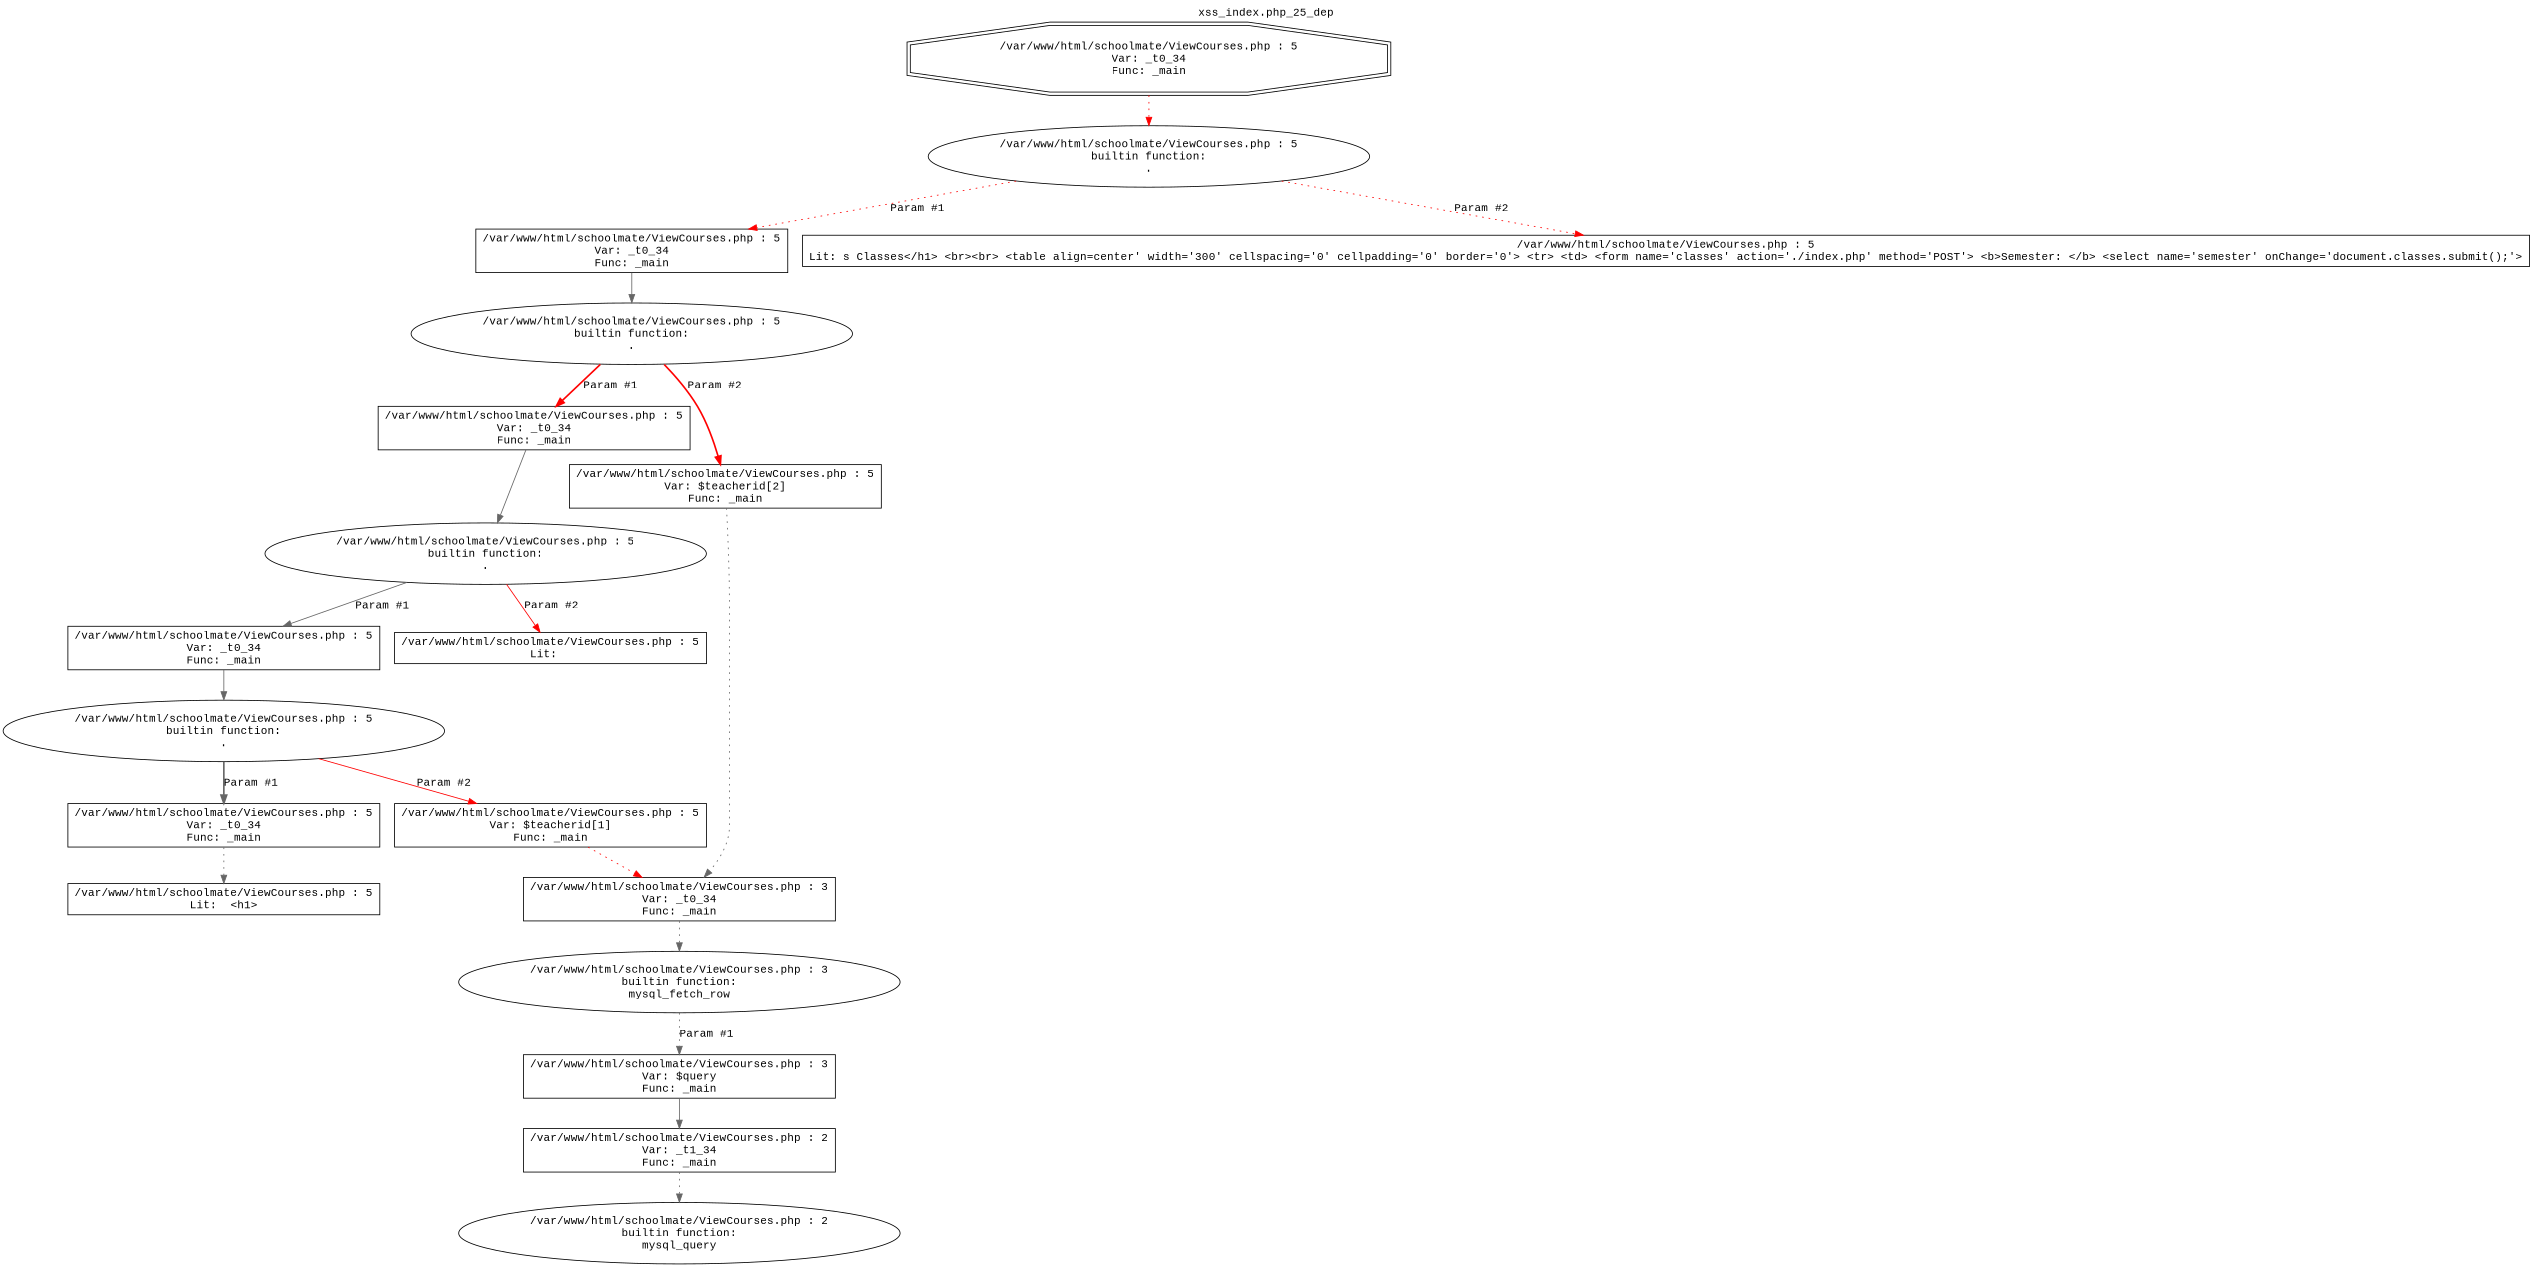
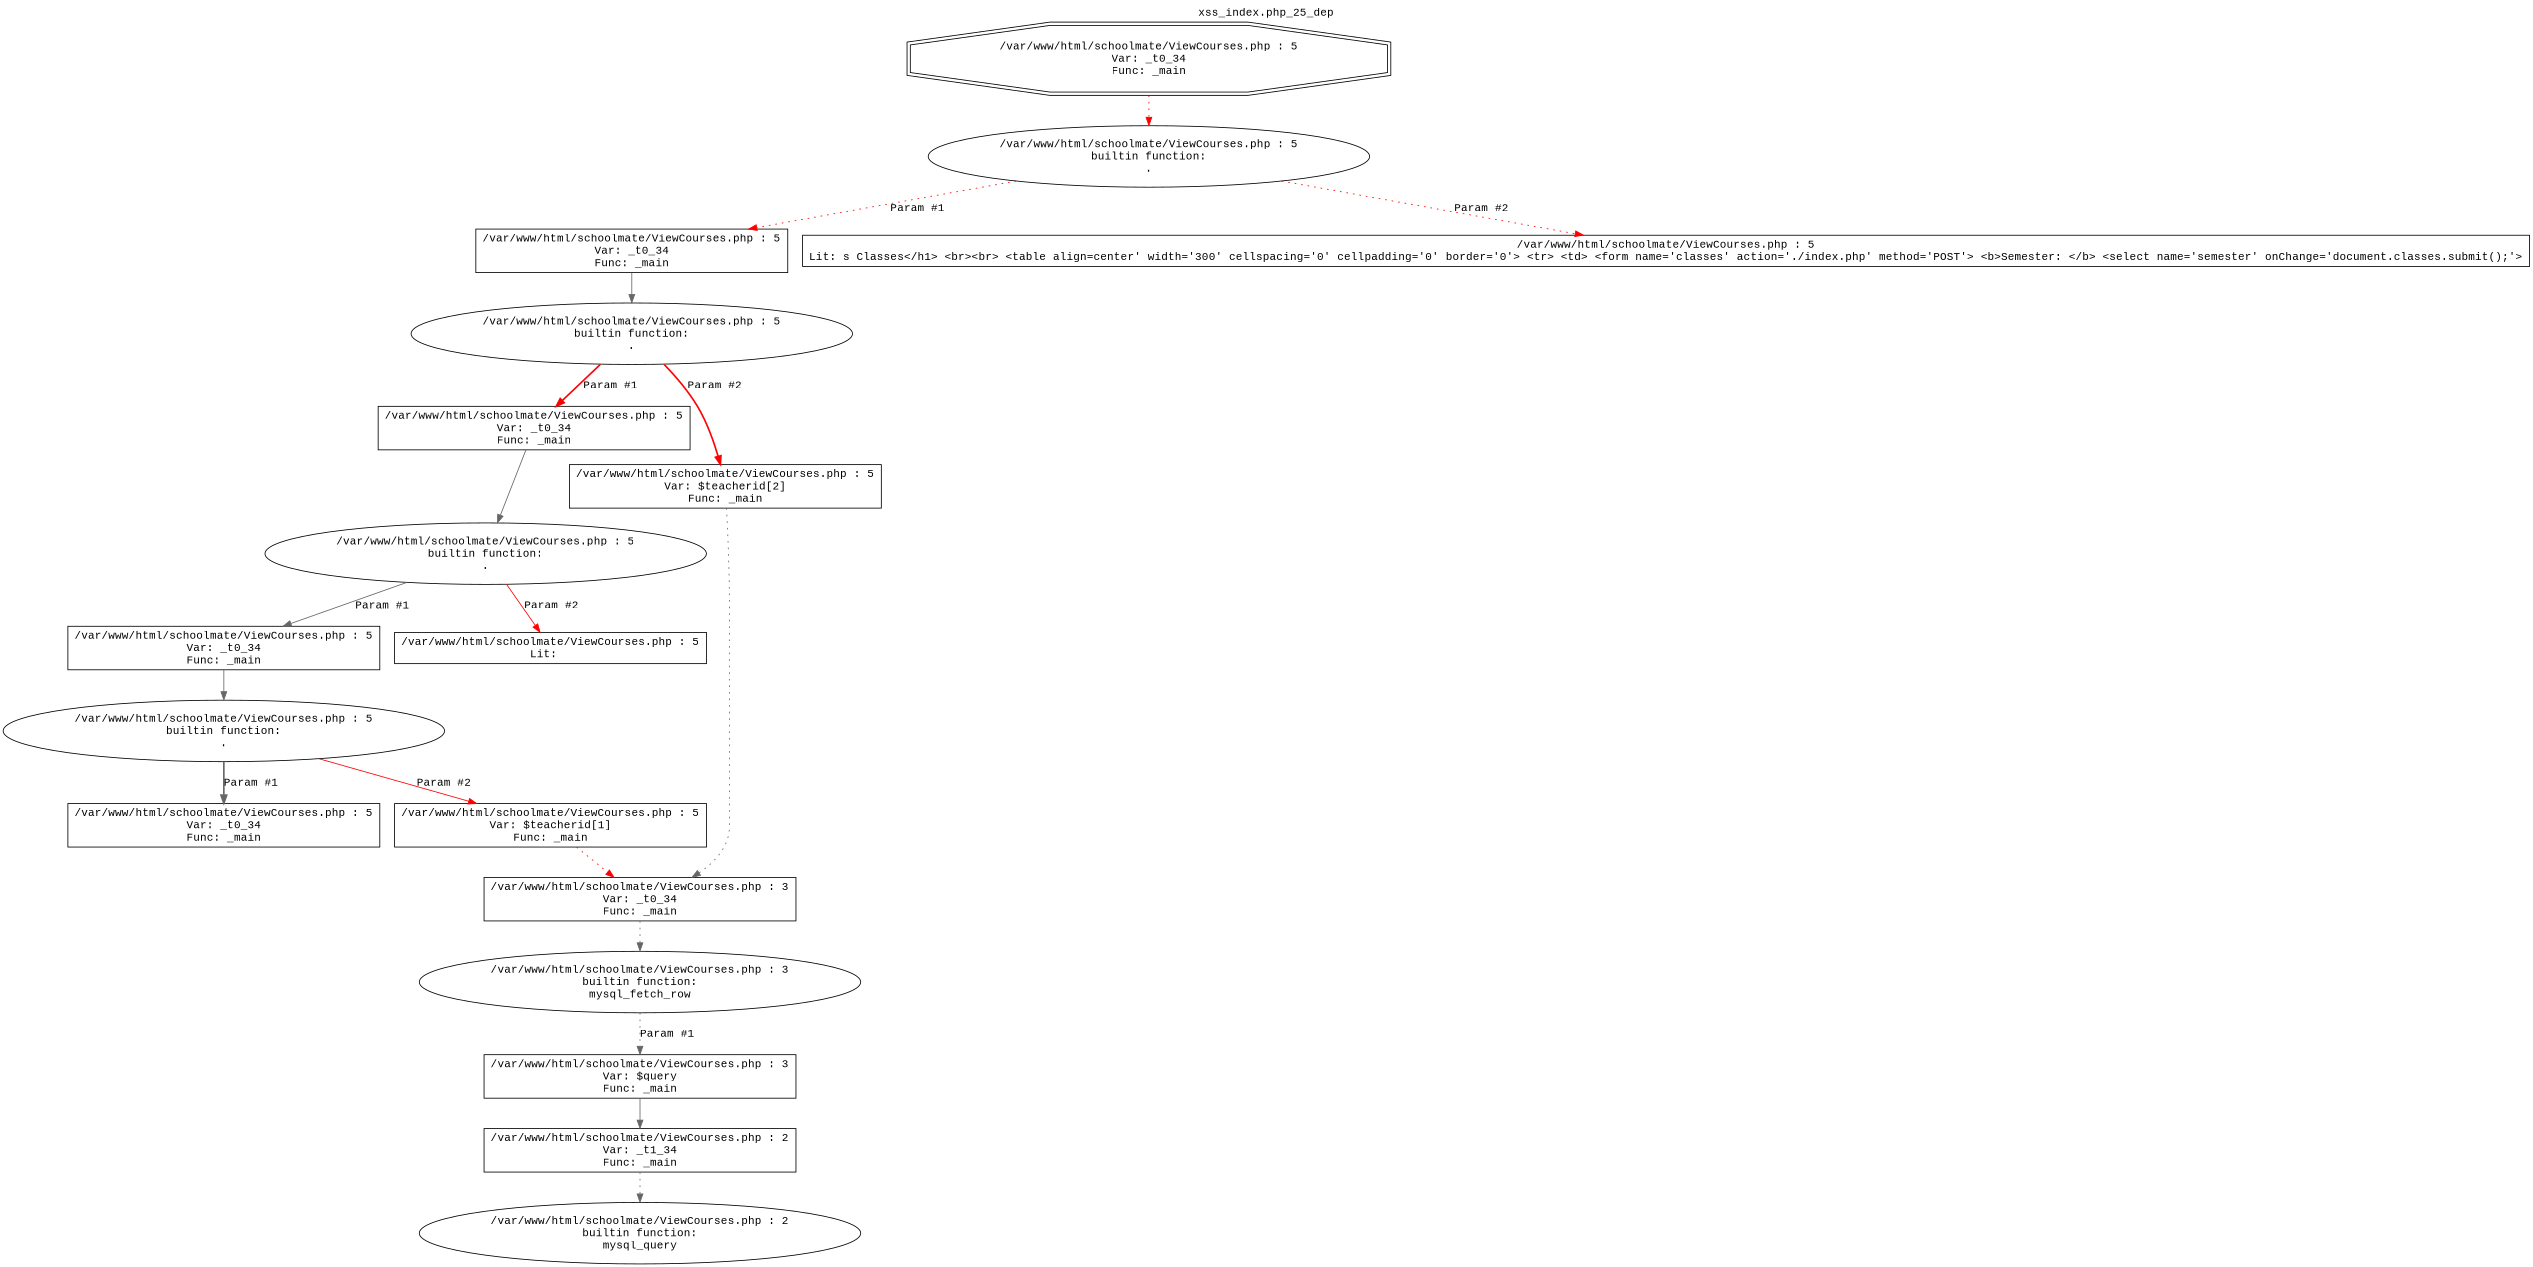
node "/var/www/html/schoolmate/ViewCourses.php : 5 Lit:  <h1>": removed
